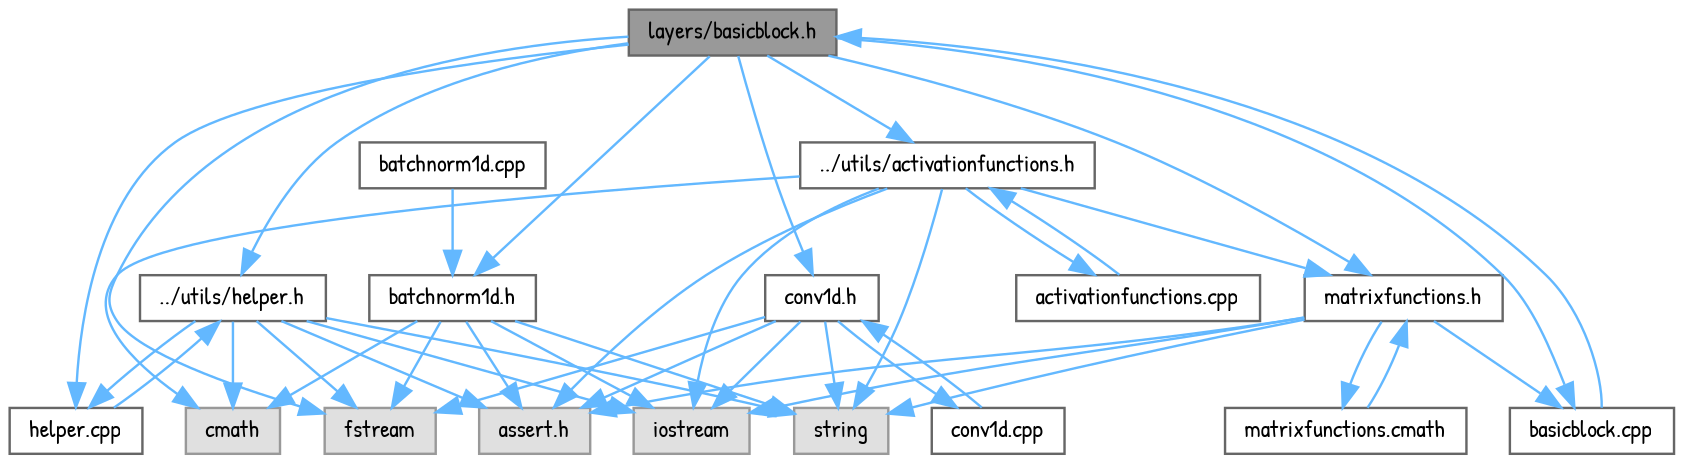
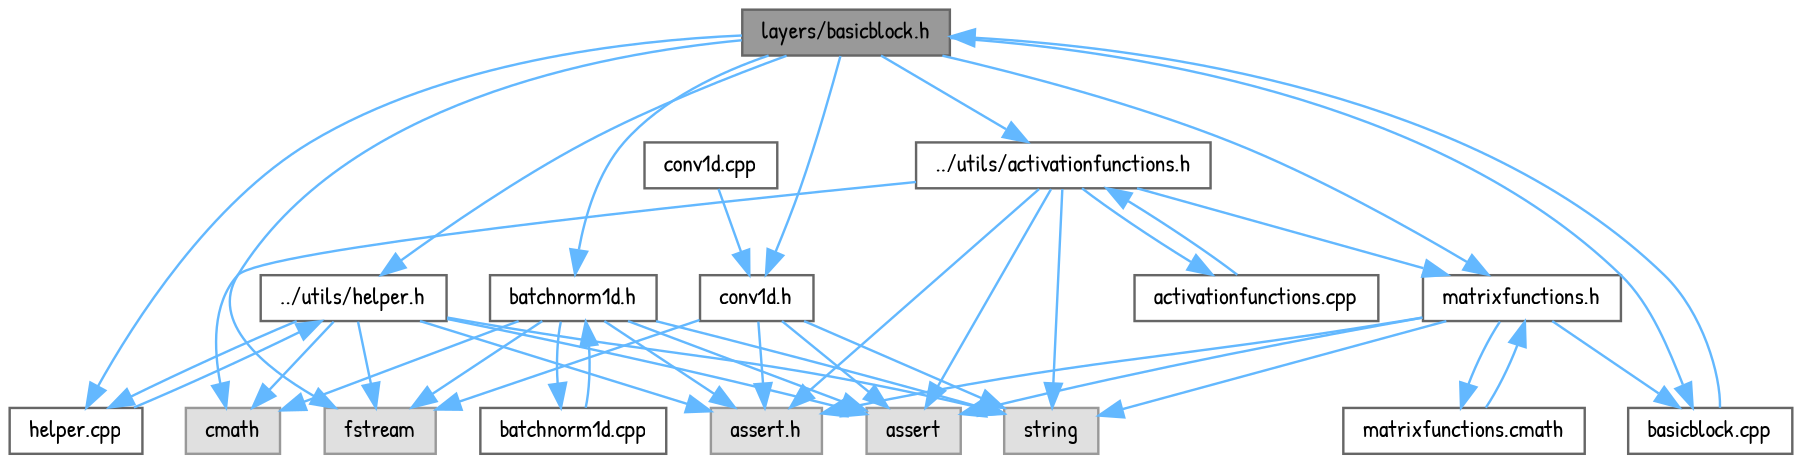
edge "conv1d.h" -> "conv1d.cpp": removed
edge "batchnorm1d.h" -> "batchnorm1d.cpp": added
node "iostream": label "iostream" -> "assert"
